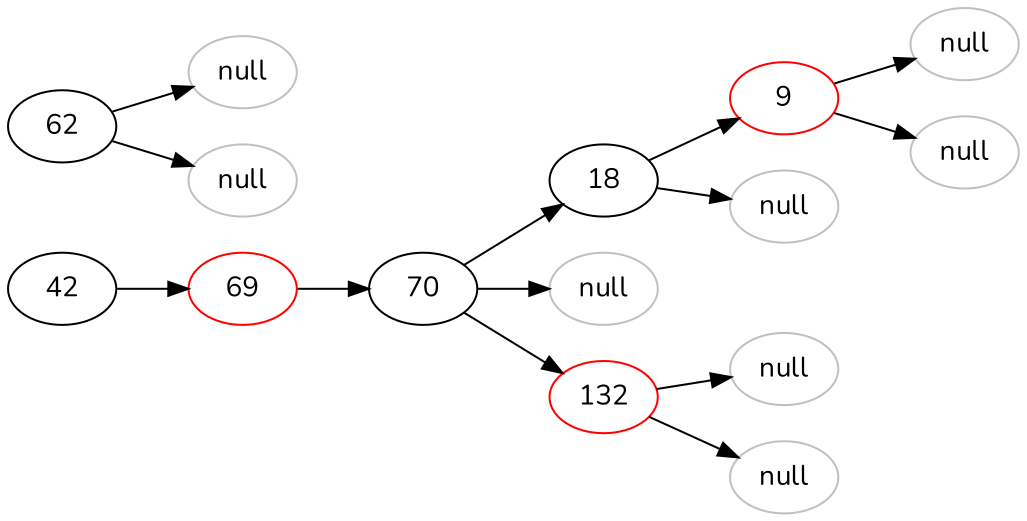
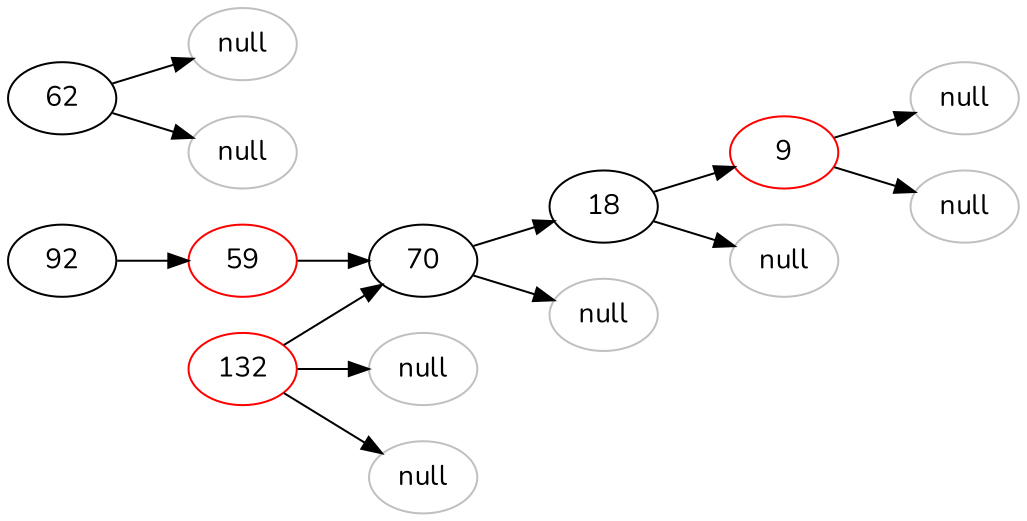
node "42": label "42" -> "92"
node "69": label "69" -> "59"
edge "70" -> "132": reversed
